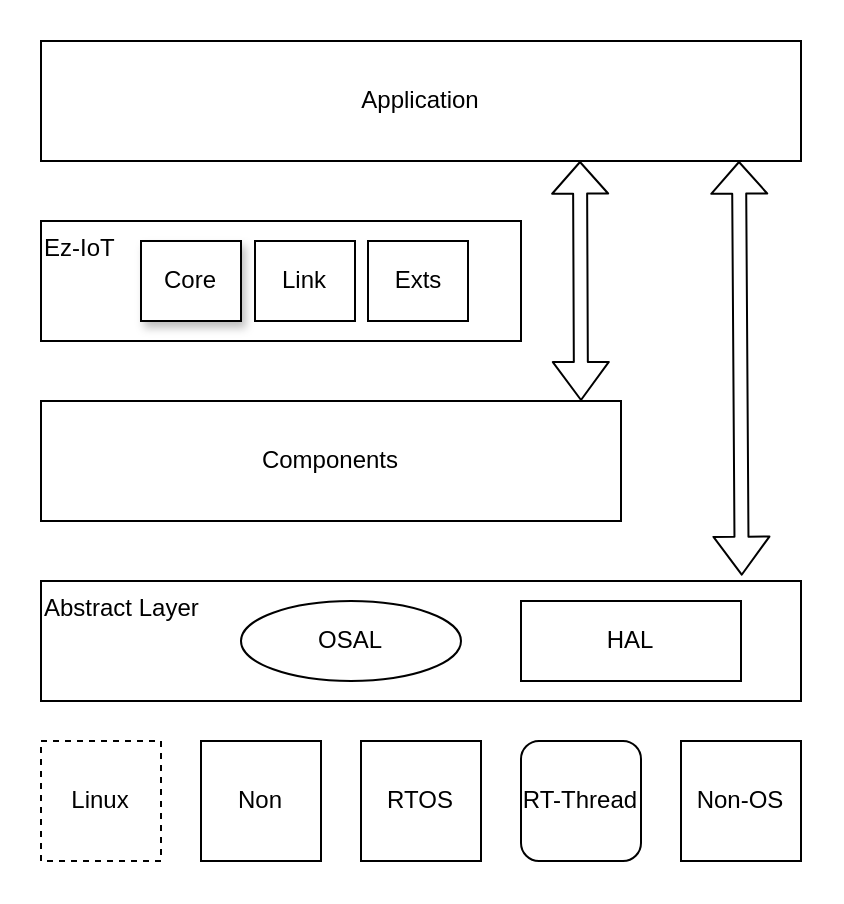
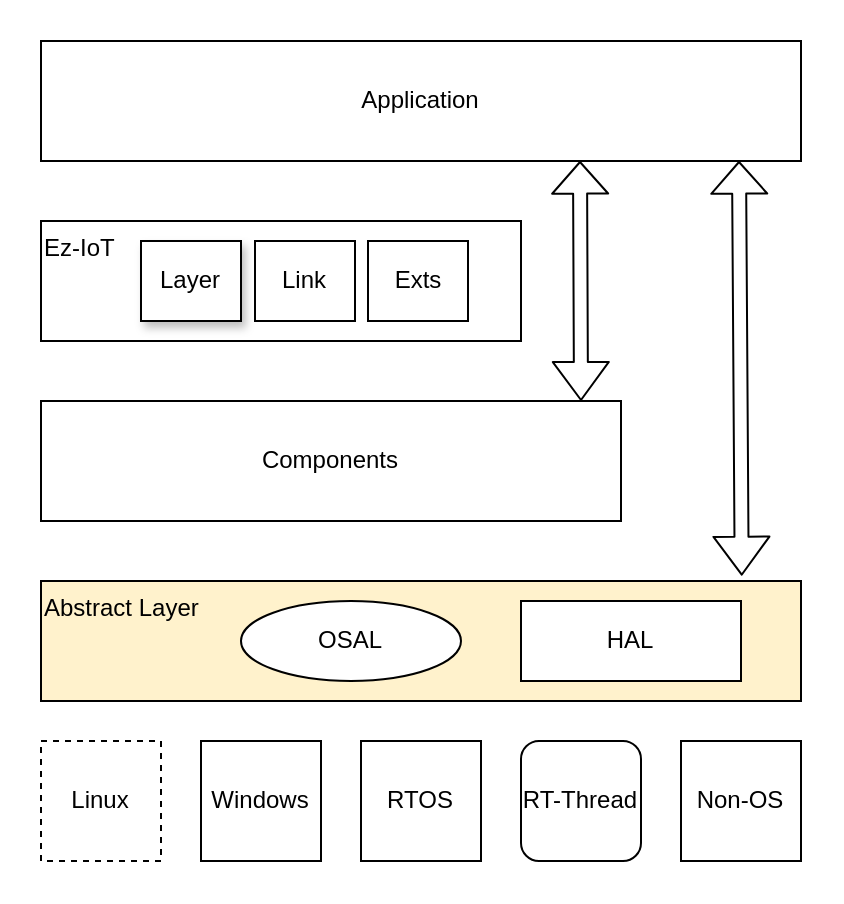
node "Core": label "Core" -> "Layer"
node "Abstract Layer": fillcolor #ffffff -> #fff2cc
node "Non": label "Non" -> "Windows"
